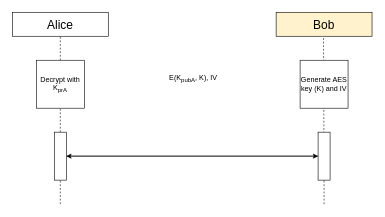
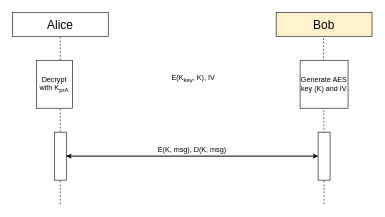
node "E(KpubA, K), IV": label "E(KpubA, K), IV" -> "E(Kkey, K), IV"
node "Decrypt with KprA": size 48x48 -> 36x48
node "E(K, msg), D(K, msg)": added
